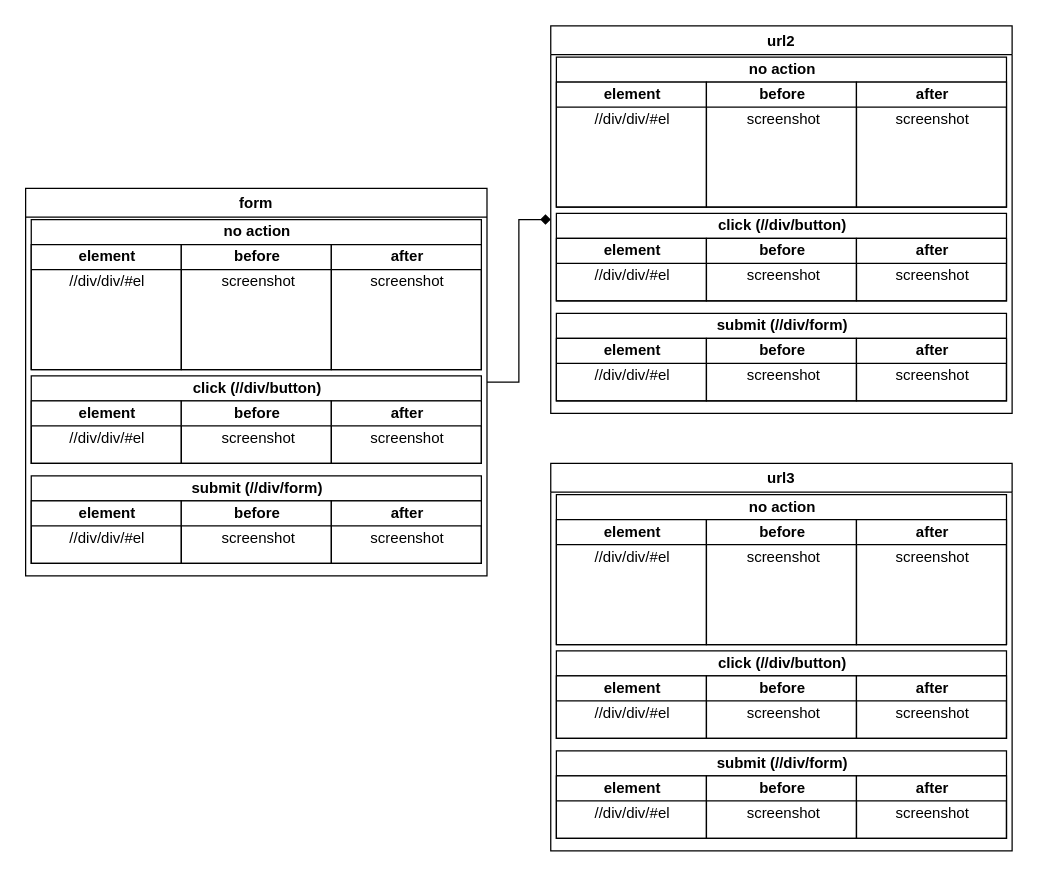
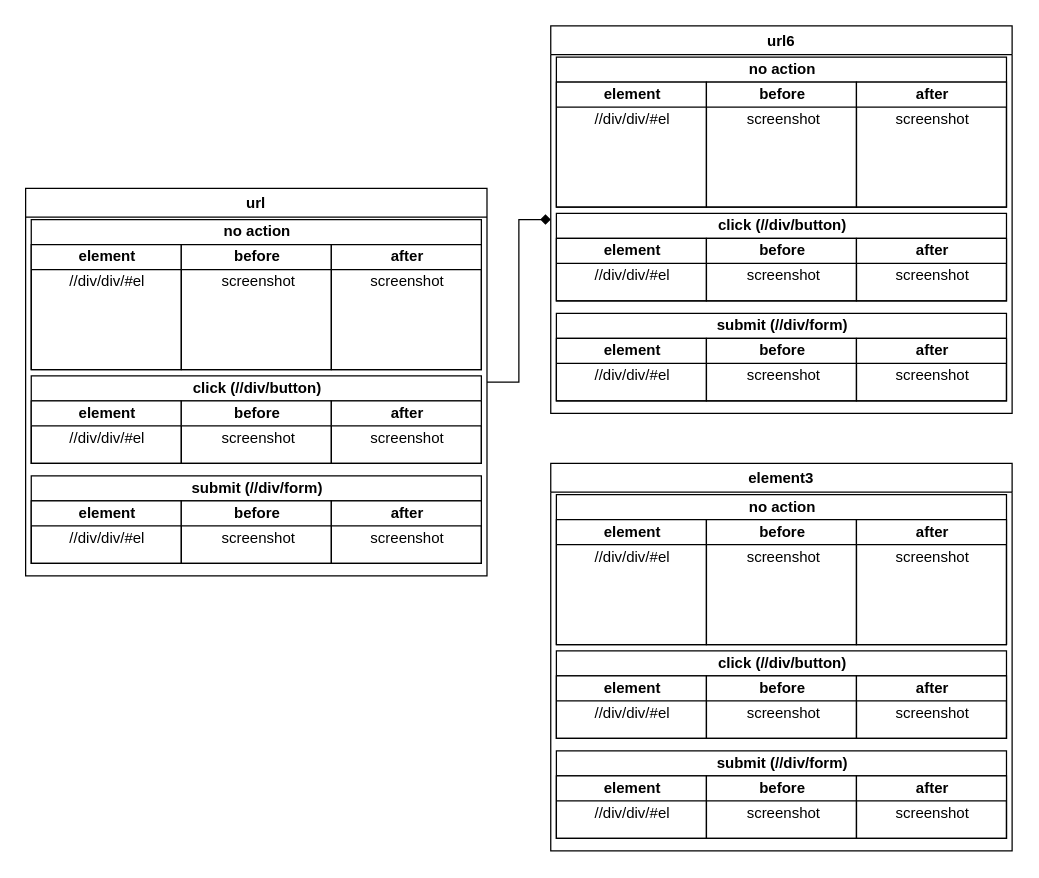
node "url2": label "url2" -> "url6"
node "form": label "form" -> "url"
node "url3": label "url3" -> "element3"
